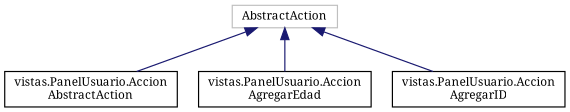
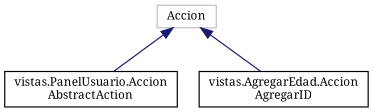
node "AbstractAction": label "AbstractAction" -> "Accion"
node "vistas.PanelUsuario.Accion AgregarEdad": removed
node "vistas.PanelUsuario.Accion AgregarID": label "vistas.PanelUsuario.Accion AgregarID" -> "vistas.AgregarEdad.Accion AgregarID"
